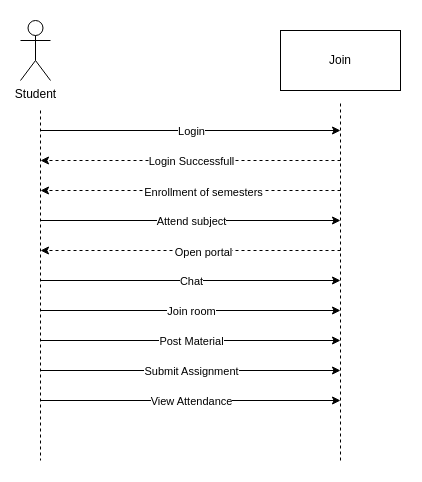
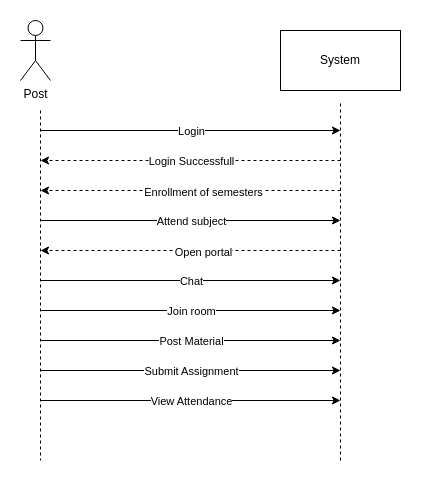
node "Join": label "Join" -> "System"
node "Student": label "Student" -> "Post"
